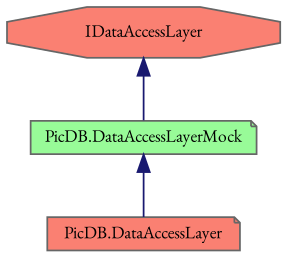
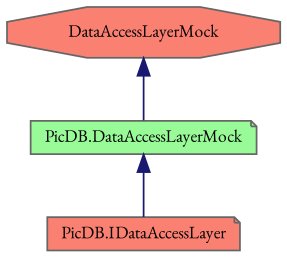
node "IDataAccessLayer": label "IDataAccessLayer" -> "DataAccessLayerMock"
node "PicDB.DataAccessLayer": label "PicDB.DataAccessLayer" -> "PicDB.IDataAccessLayer"
